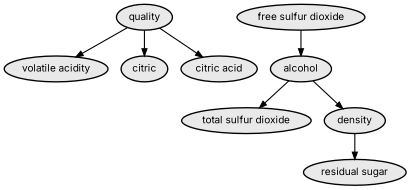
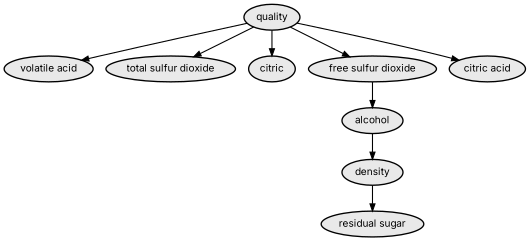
edge "quality" -> "free sulfur dioxide": added
node "volatile acidity": label "volatile acidity" -> "volatile acid"
edge "alcohol" -> "total sulfur dioxide": now "quality" -> "total sulfur dioxide"
